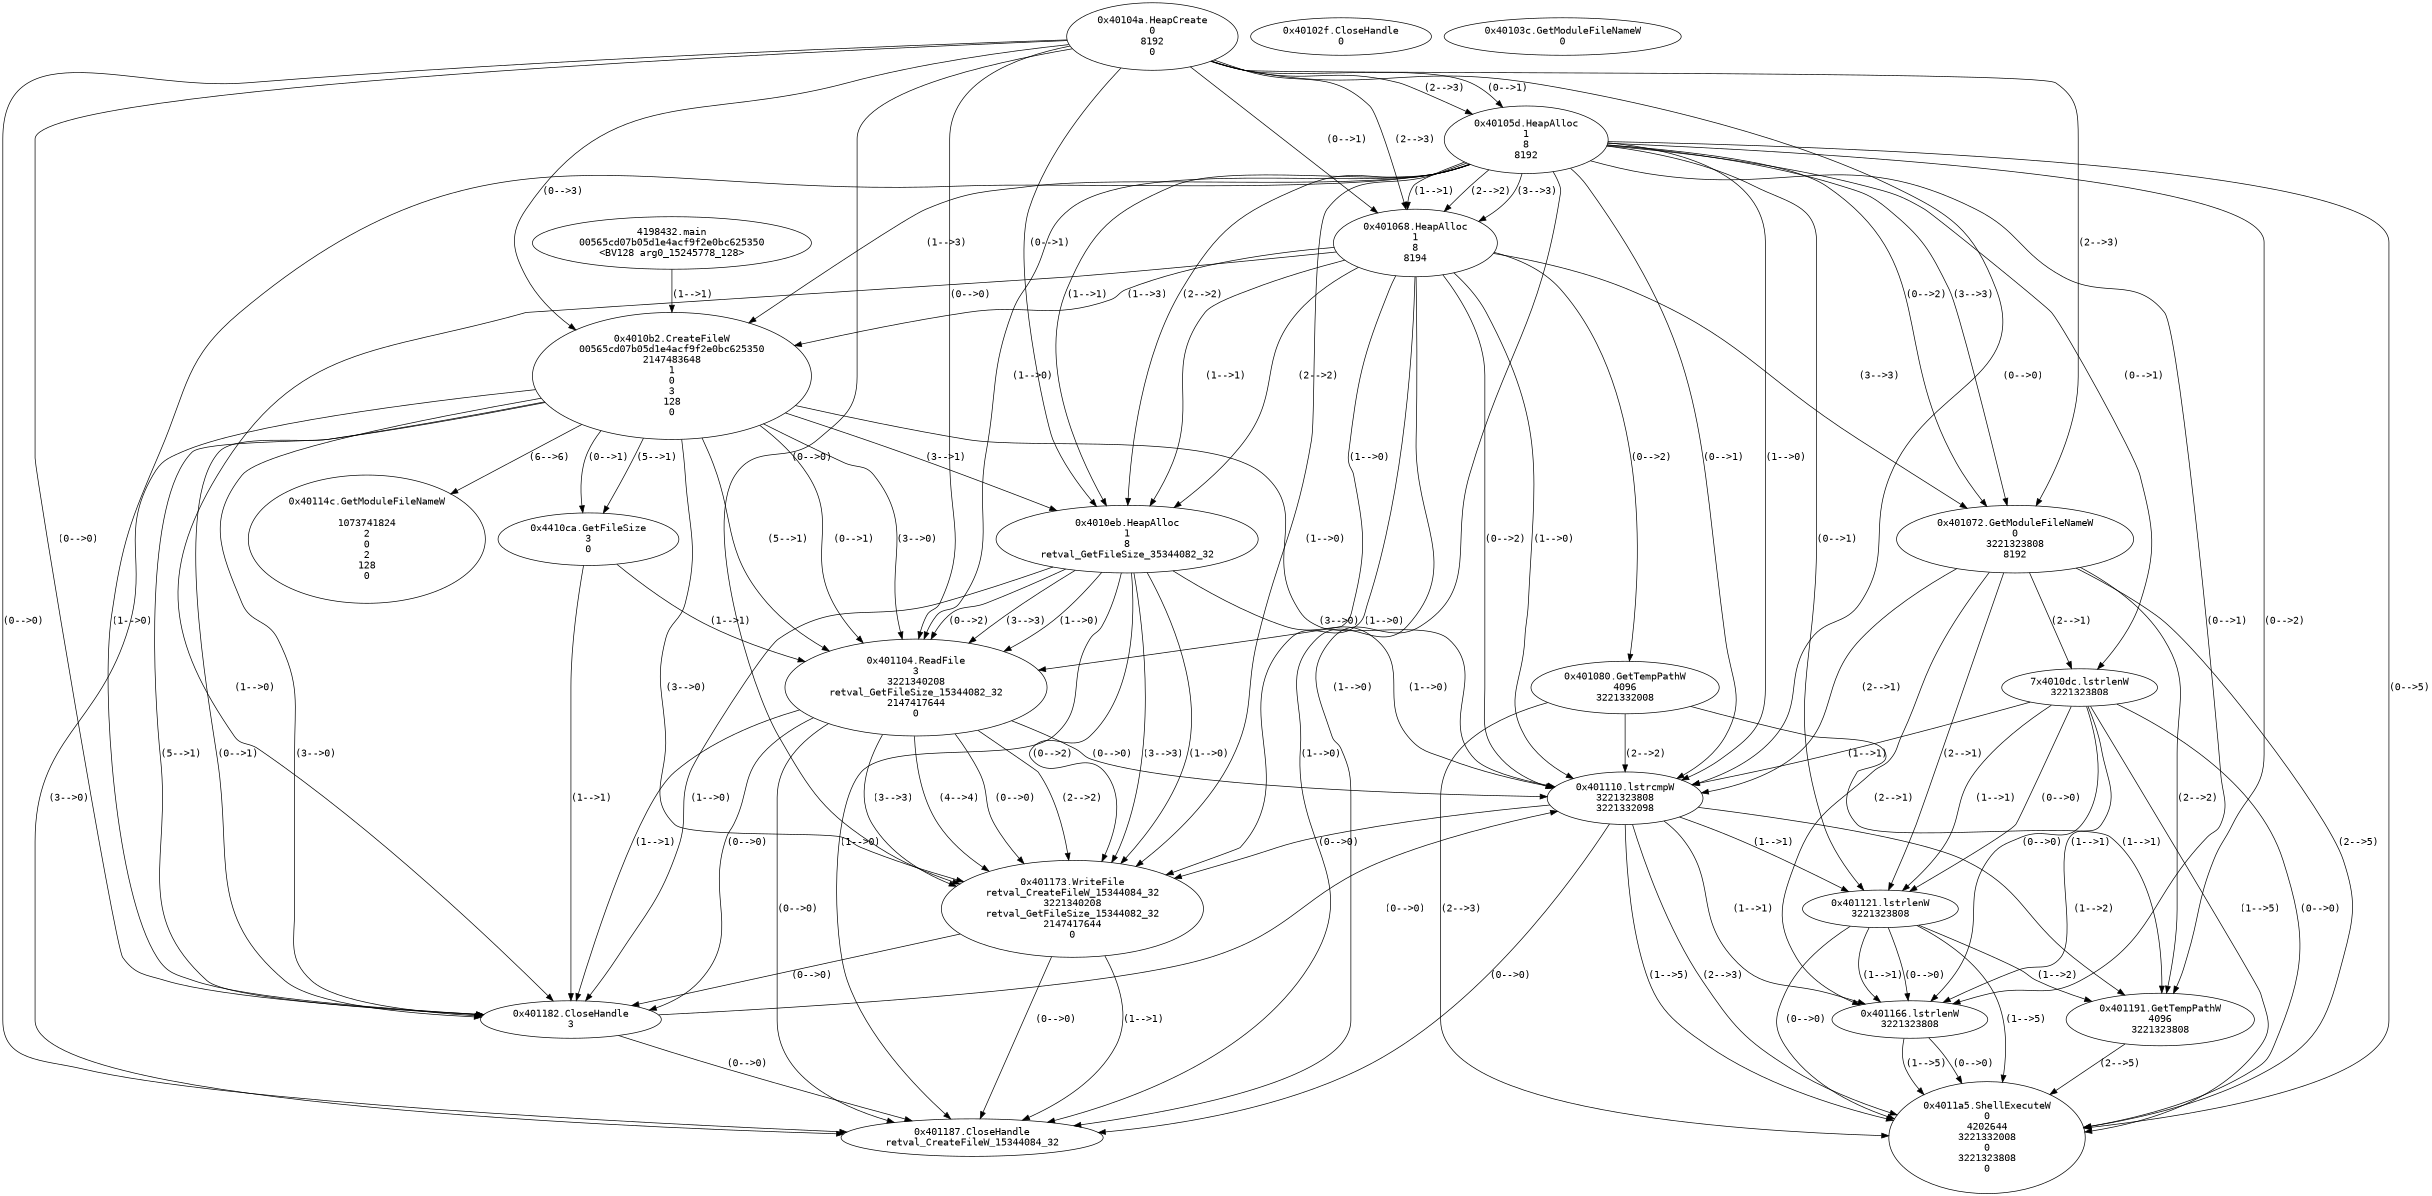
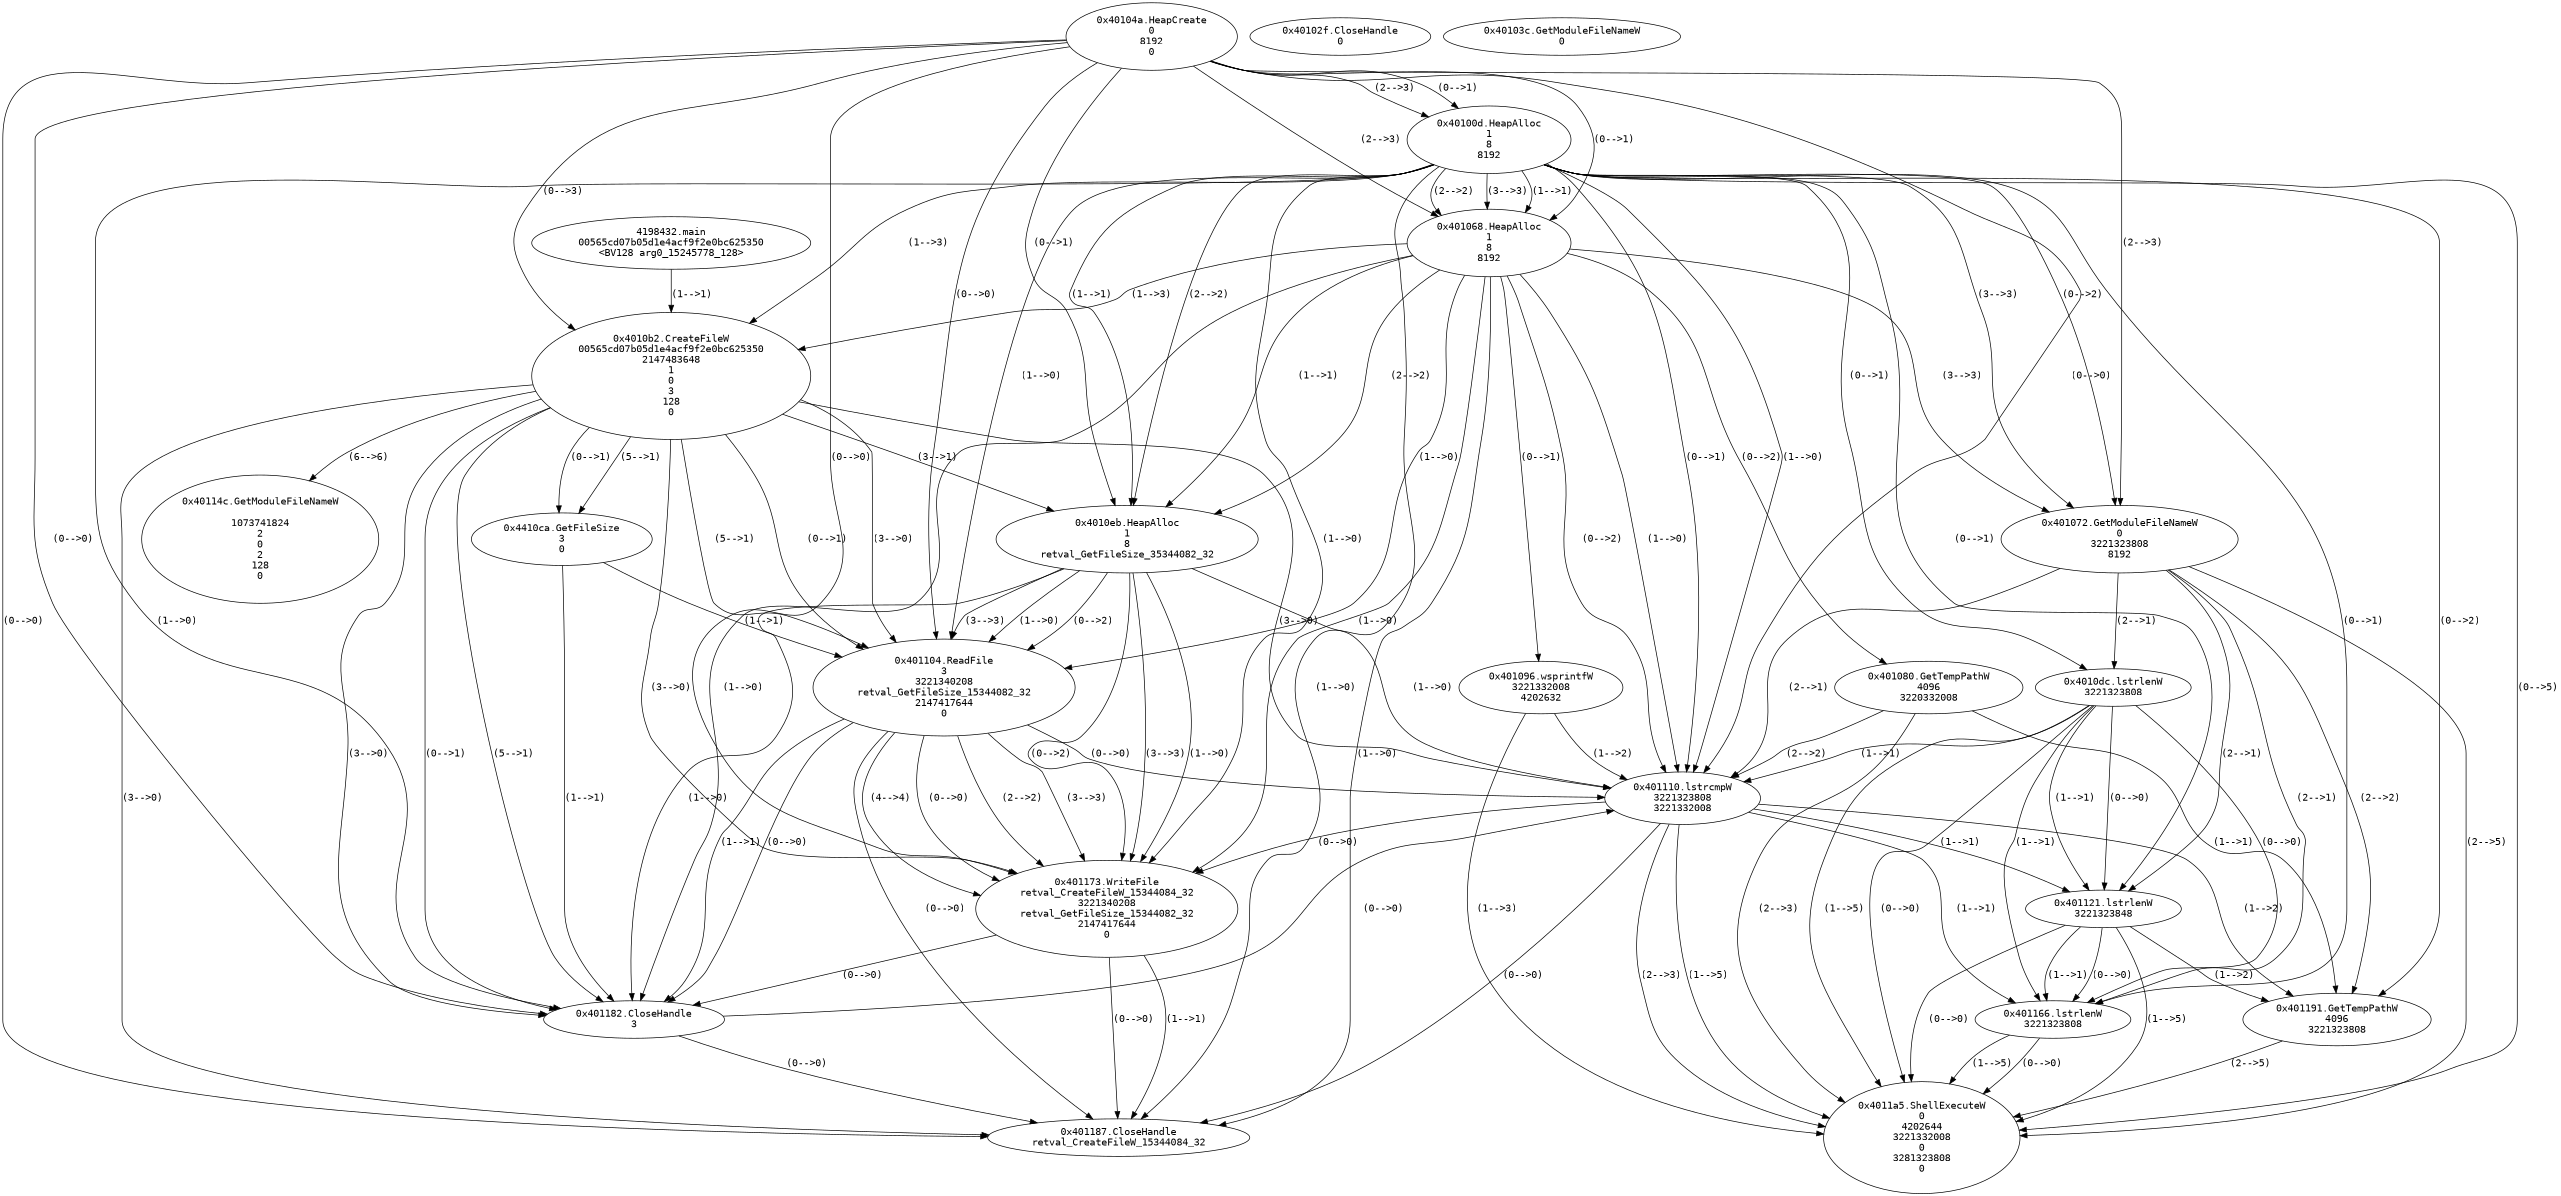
node "0x40105d.HeapAlloc 1 8 8192": label "0x40105d.HeapAlloc 1 8 8192" -> "0x40100d.HeapAlloc 1 8 8192"
node "0x401068.HeapAlloc 1 8 8194": label "0x401068.HeapAlloc 1 8 8194" -> "0x401068.HeapAlloc 1 8 8192"
node "0x401096.wsprintfW 3221332008 4202632": added
node "0x401080.GetTempPathW 4096 3221332008": label "0x401080.GetTempPathW 4096 3221332008" -> "0x401080.GetTempPathW 4096 3220332008"
node "7x4010dc.lstrlenW 3221323808": label "7x4010dc.lstrlenW 3221323808" -> "0x4010dc.lstrlenW 3221323808"
edge "0x4010eb.HeapAlloc 1 8 retval_GetFileSize_35344082_32" -> "0x401187.CloseHandle retval_CreateFileW_15344084_32": removed, label "(1-->0)"
node "0x401110.lstrcmpW 3221323808 3221332098": label "0x401110.lstrcmpW 3221323808 3221332098" -> "0x401110.lstrcmpW 3221323808 3221332008"
node "0x401121.lstrlenW 3221323808": label "0x401121.lstrlenW 3221323808" -> "0x401121.lstrlenW 3221323848"
node "0x4011a5.ShellExecuteW 0 4202644 3221332008 0 3221323808 0": label "0x4011a5.ShellExecuteW 0 4202644 3221332008 0 3221323808 0" -> "0x4011a5.ShellExecuteW 0 4202644 3221332008 0 3281323808 0"
